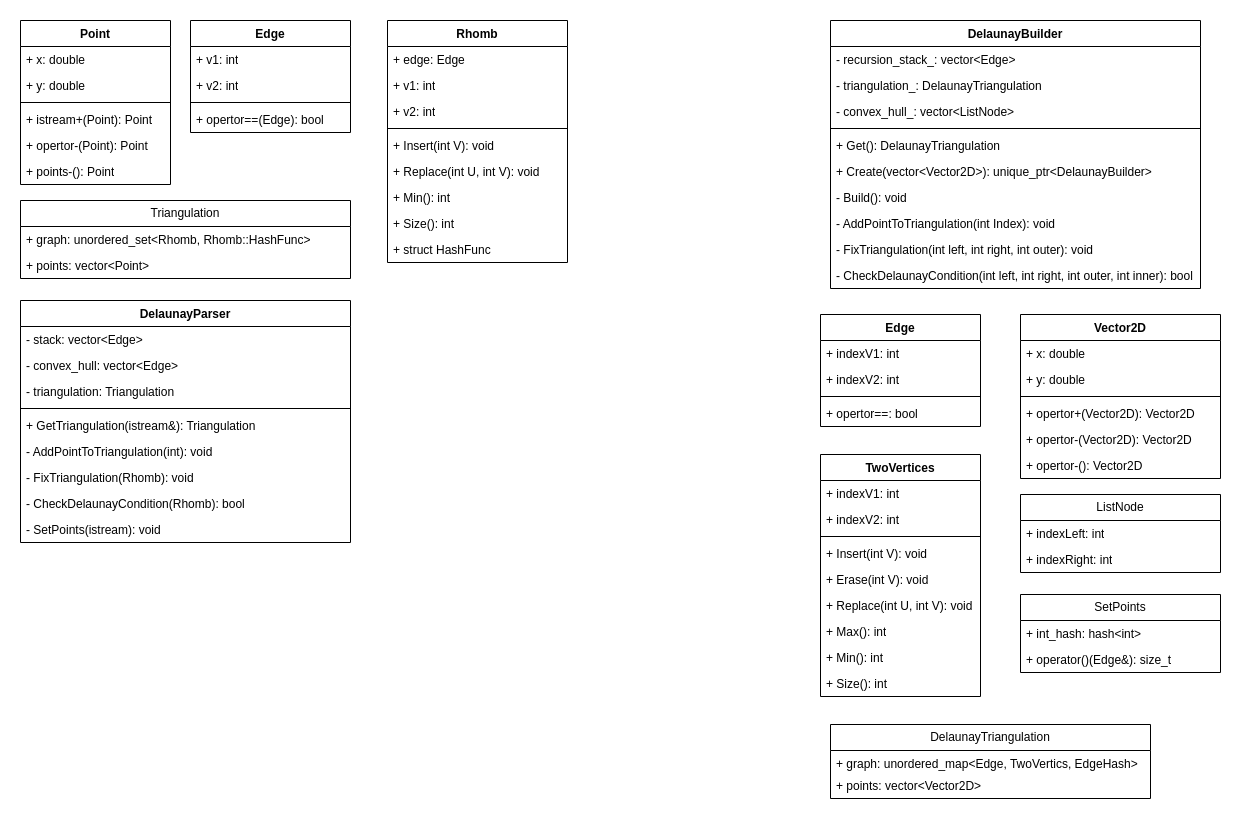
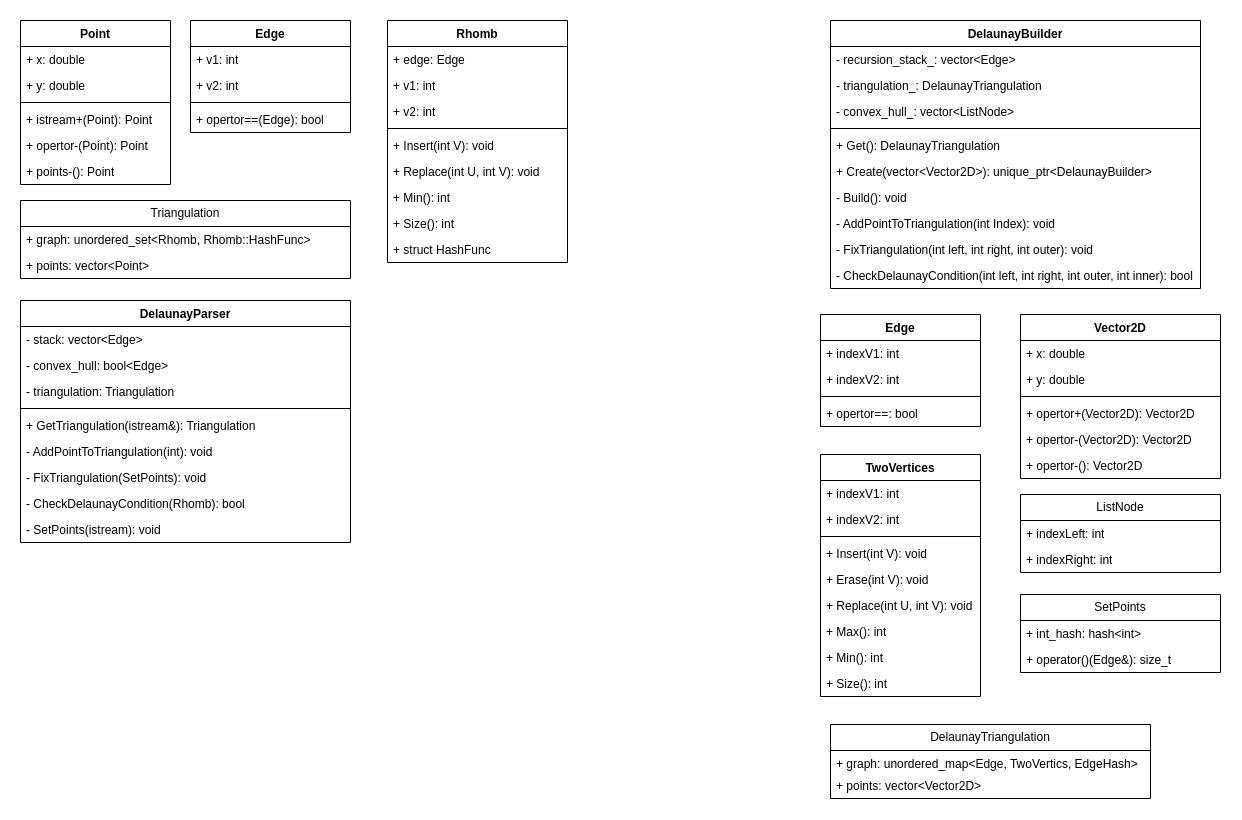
node "- convex_hull: vector<Edge>": label "- convex_hull: vector<Edge>" -> "- convex_hull: bool<Edge>"
node "- FixTriangulation(Rhomb): void": label "- FixTriangulation(Rhomb): void" -> "- FixTriangulation(SetPoints): void"
